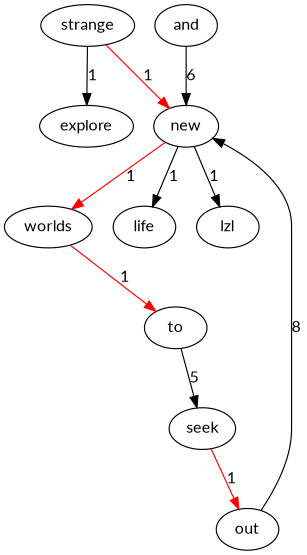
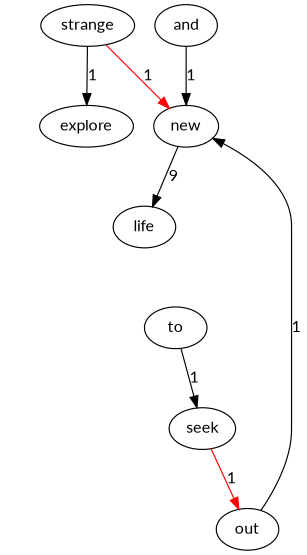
edge "and" -> "new": label "6" -> "1"
edge "new" -> "life": label "1" -> "9"
node "worlds": removed
node "lzl": removed
edge "out" -> "new": label "8" -> "1"
edge "to" -> "seek": label "5" -> "1"
